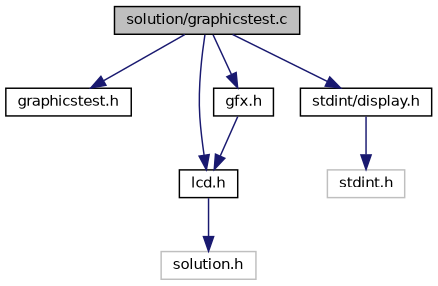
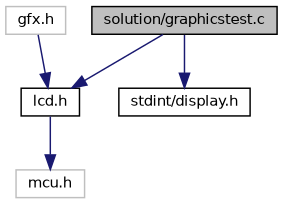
edge "solution/graphicstest.c" -> "gfx.h": removed
node "graphicstest.h": removed
node "gfx.h": color black -> grey75
node "stdint.h": removed
node "solution.h": label "solution.h" -> "mcu.h"
